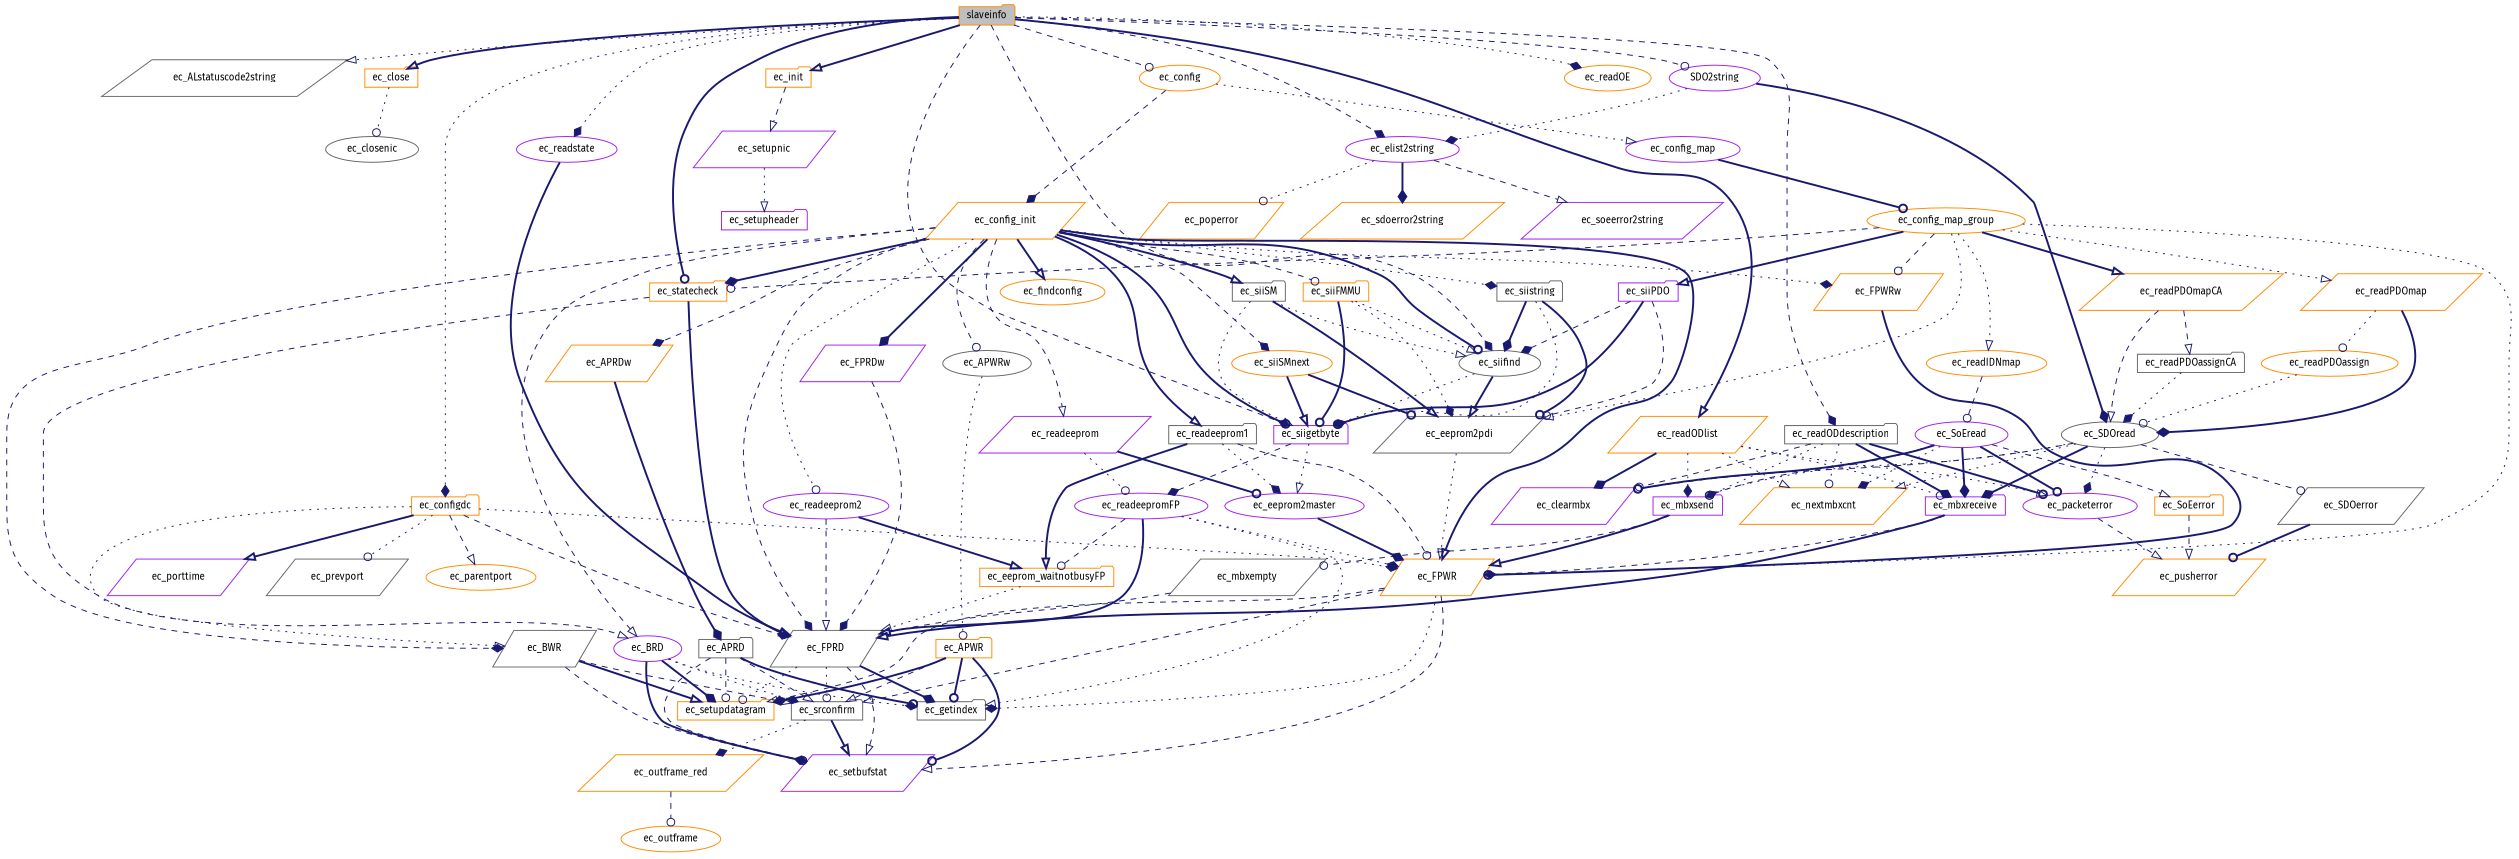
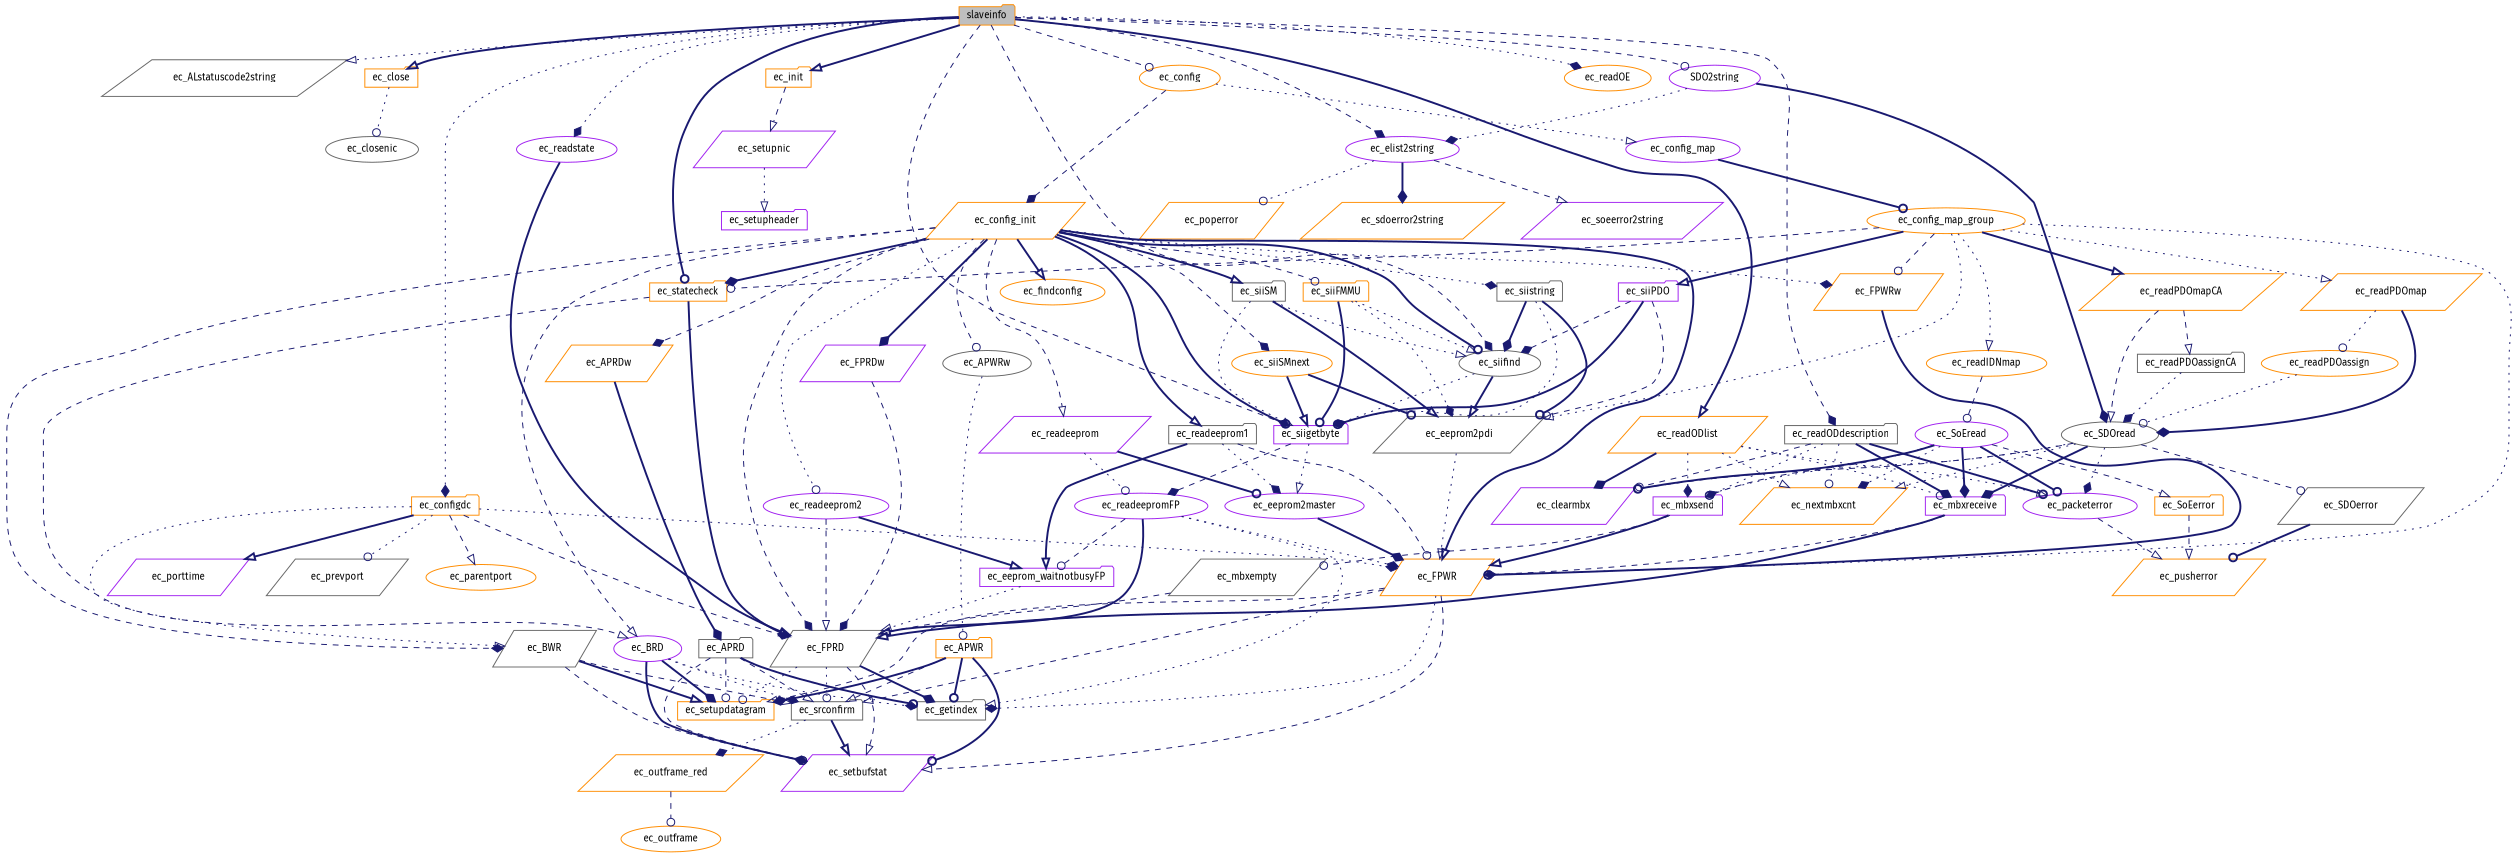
node "ec_eeprom_waitnotbusyFP": color darkorange -> purple
